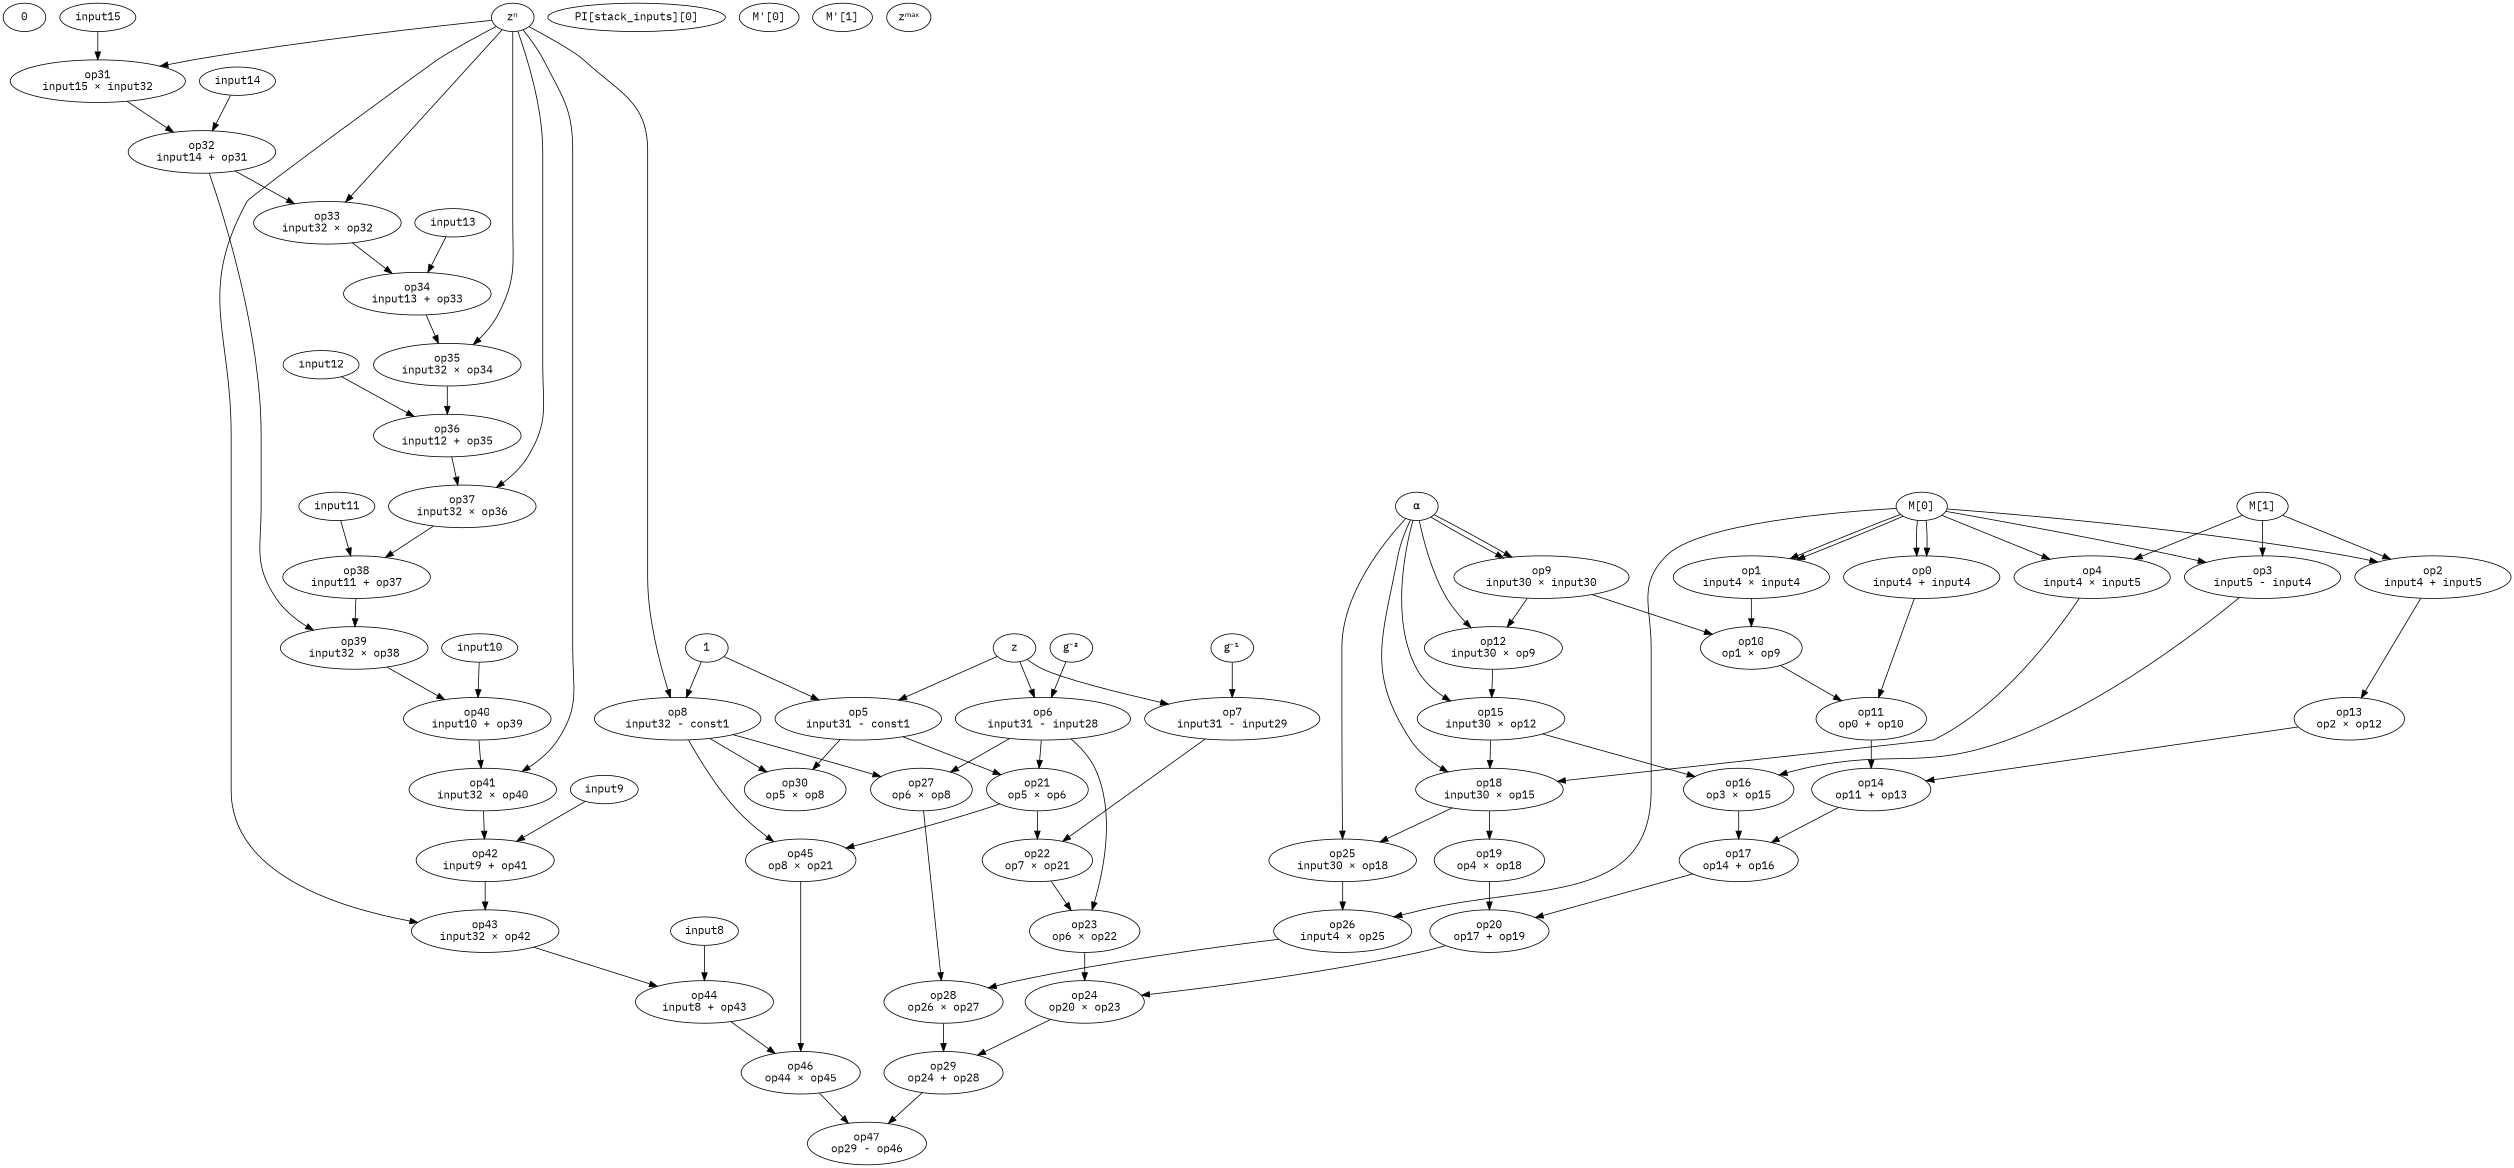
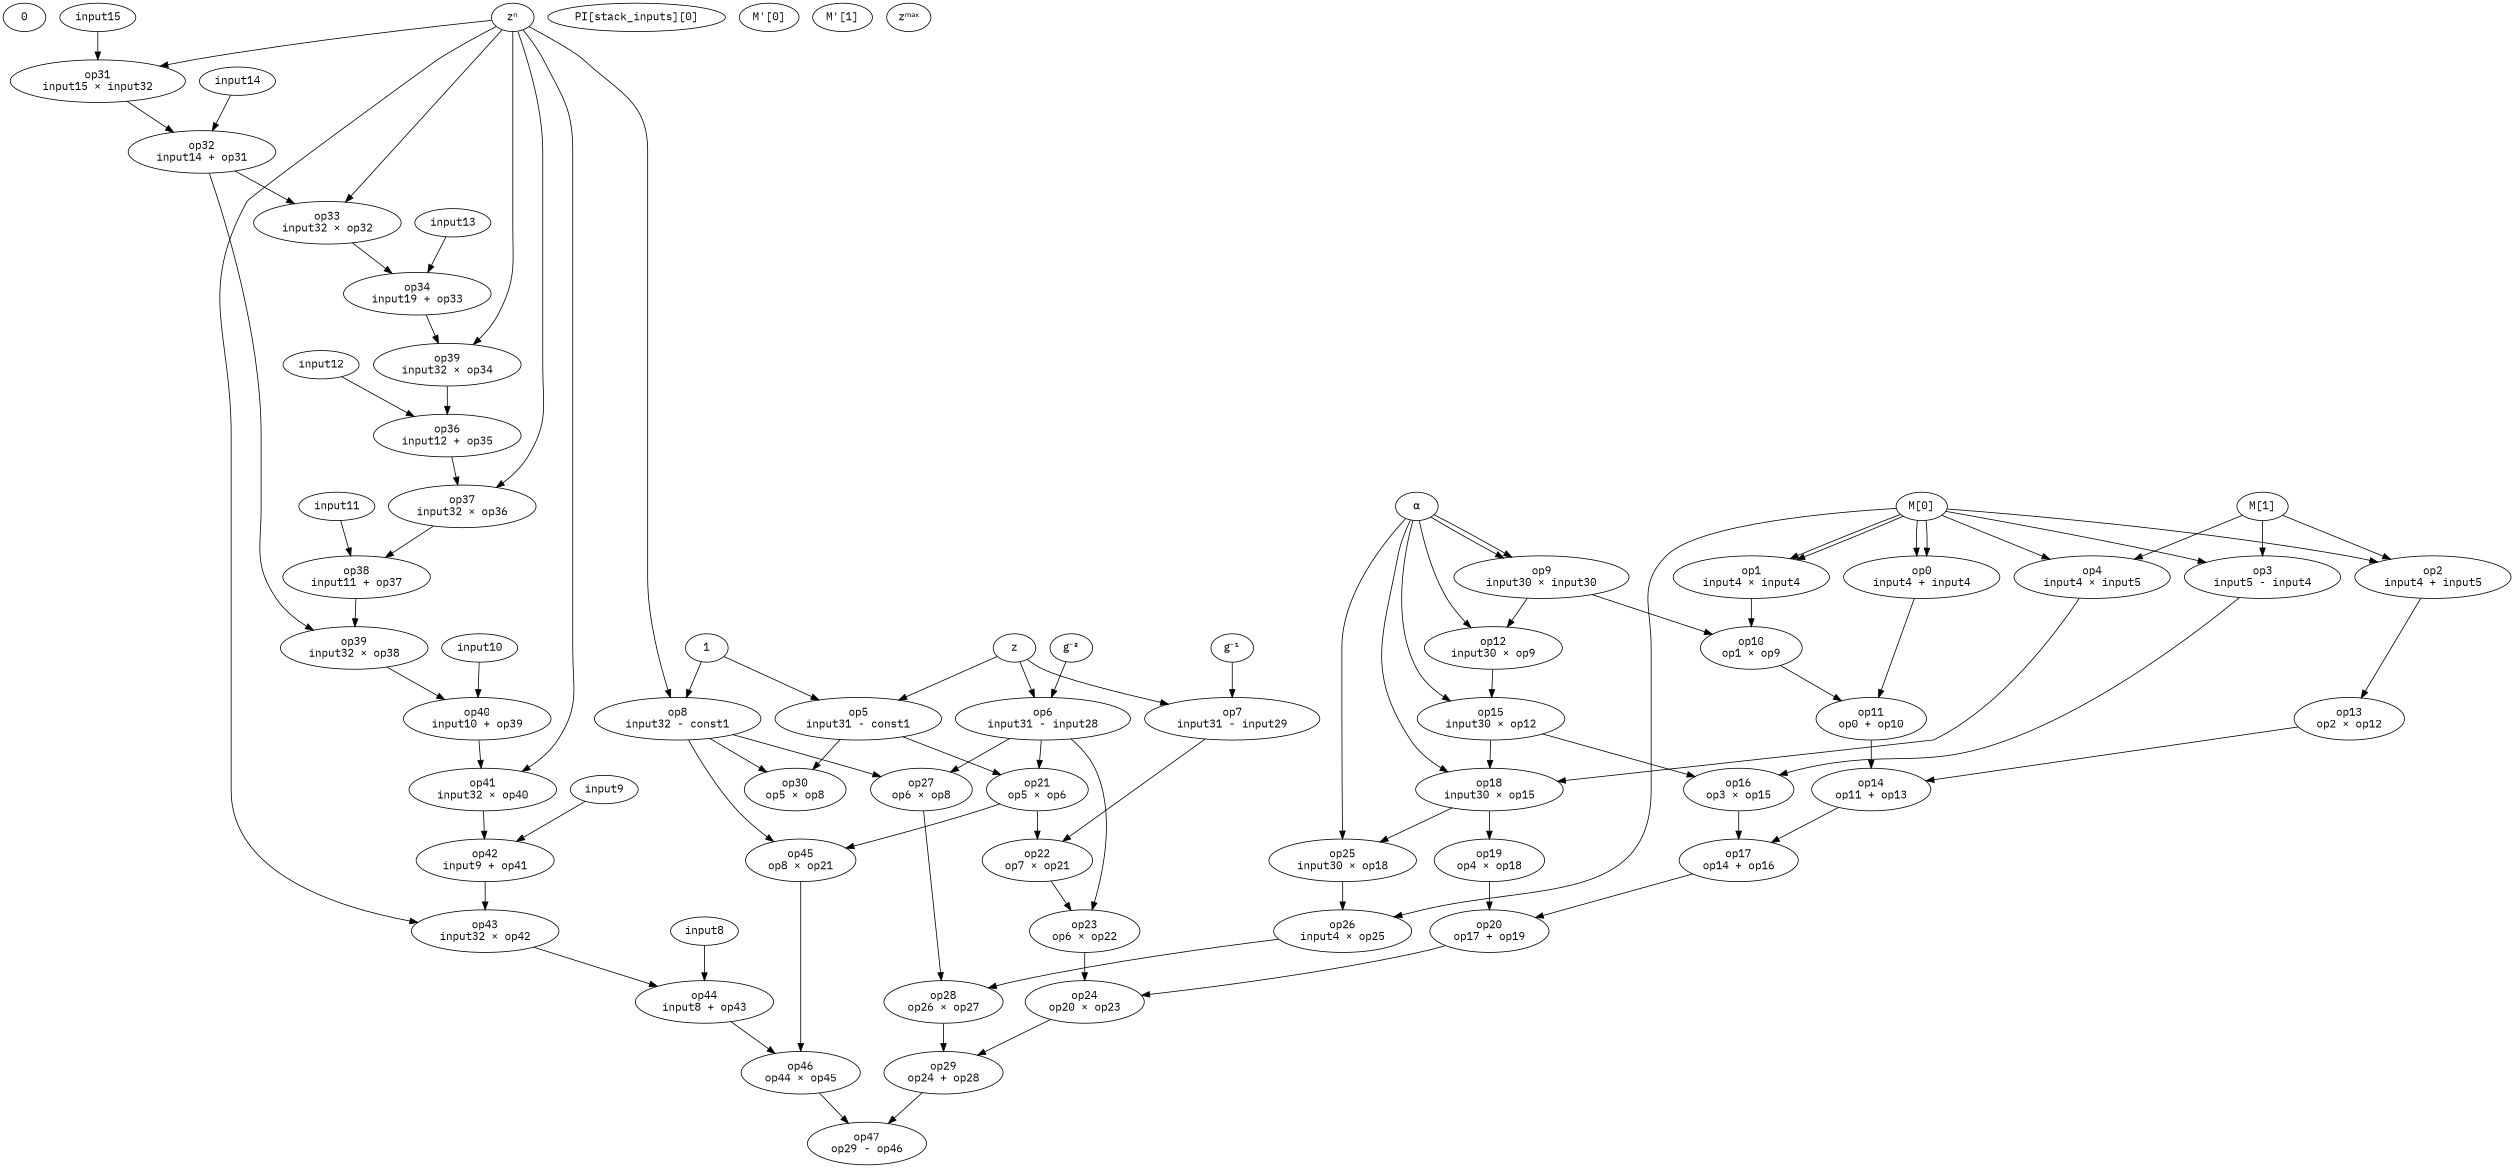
node "op34 input13 + op33": label "op34 input13 + op33" -> "op34 input19 + op33"
node "op35 input32 × op34": label "op35 input32 × op34" -> "op39 input32 × op34"
